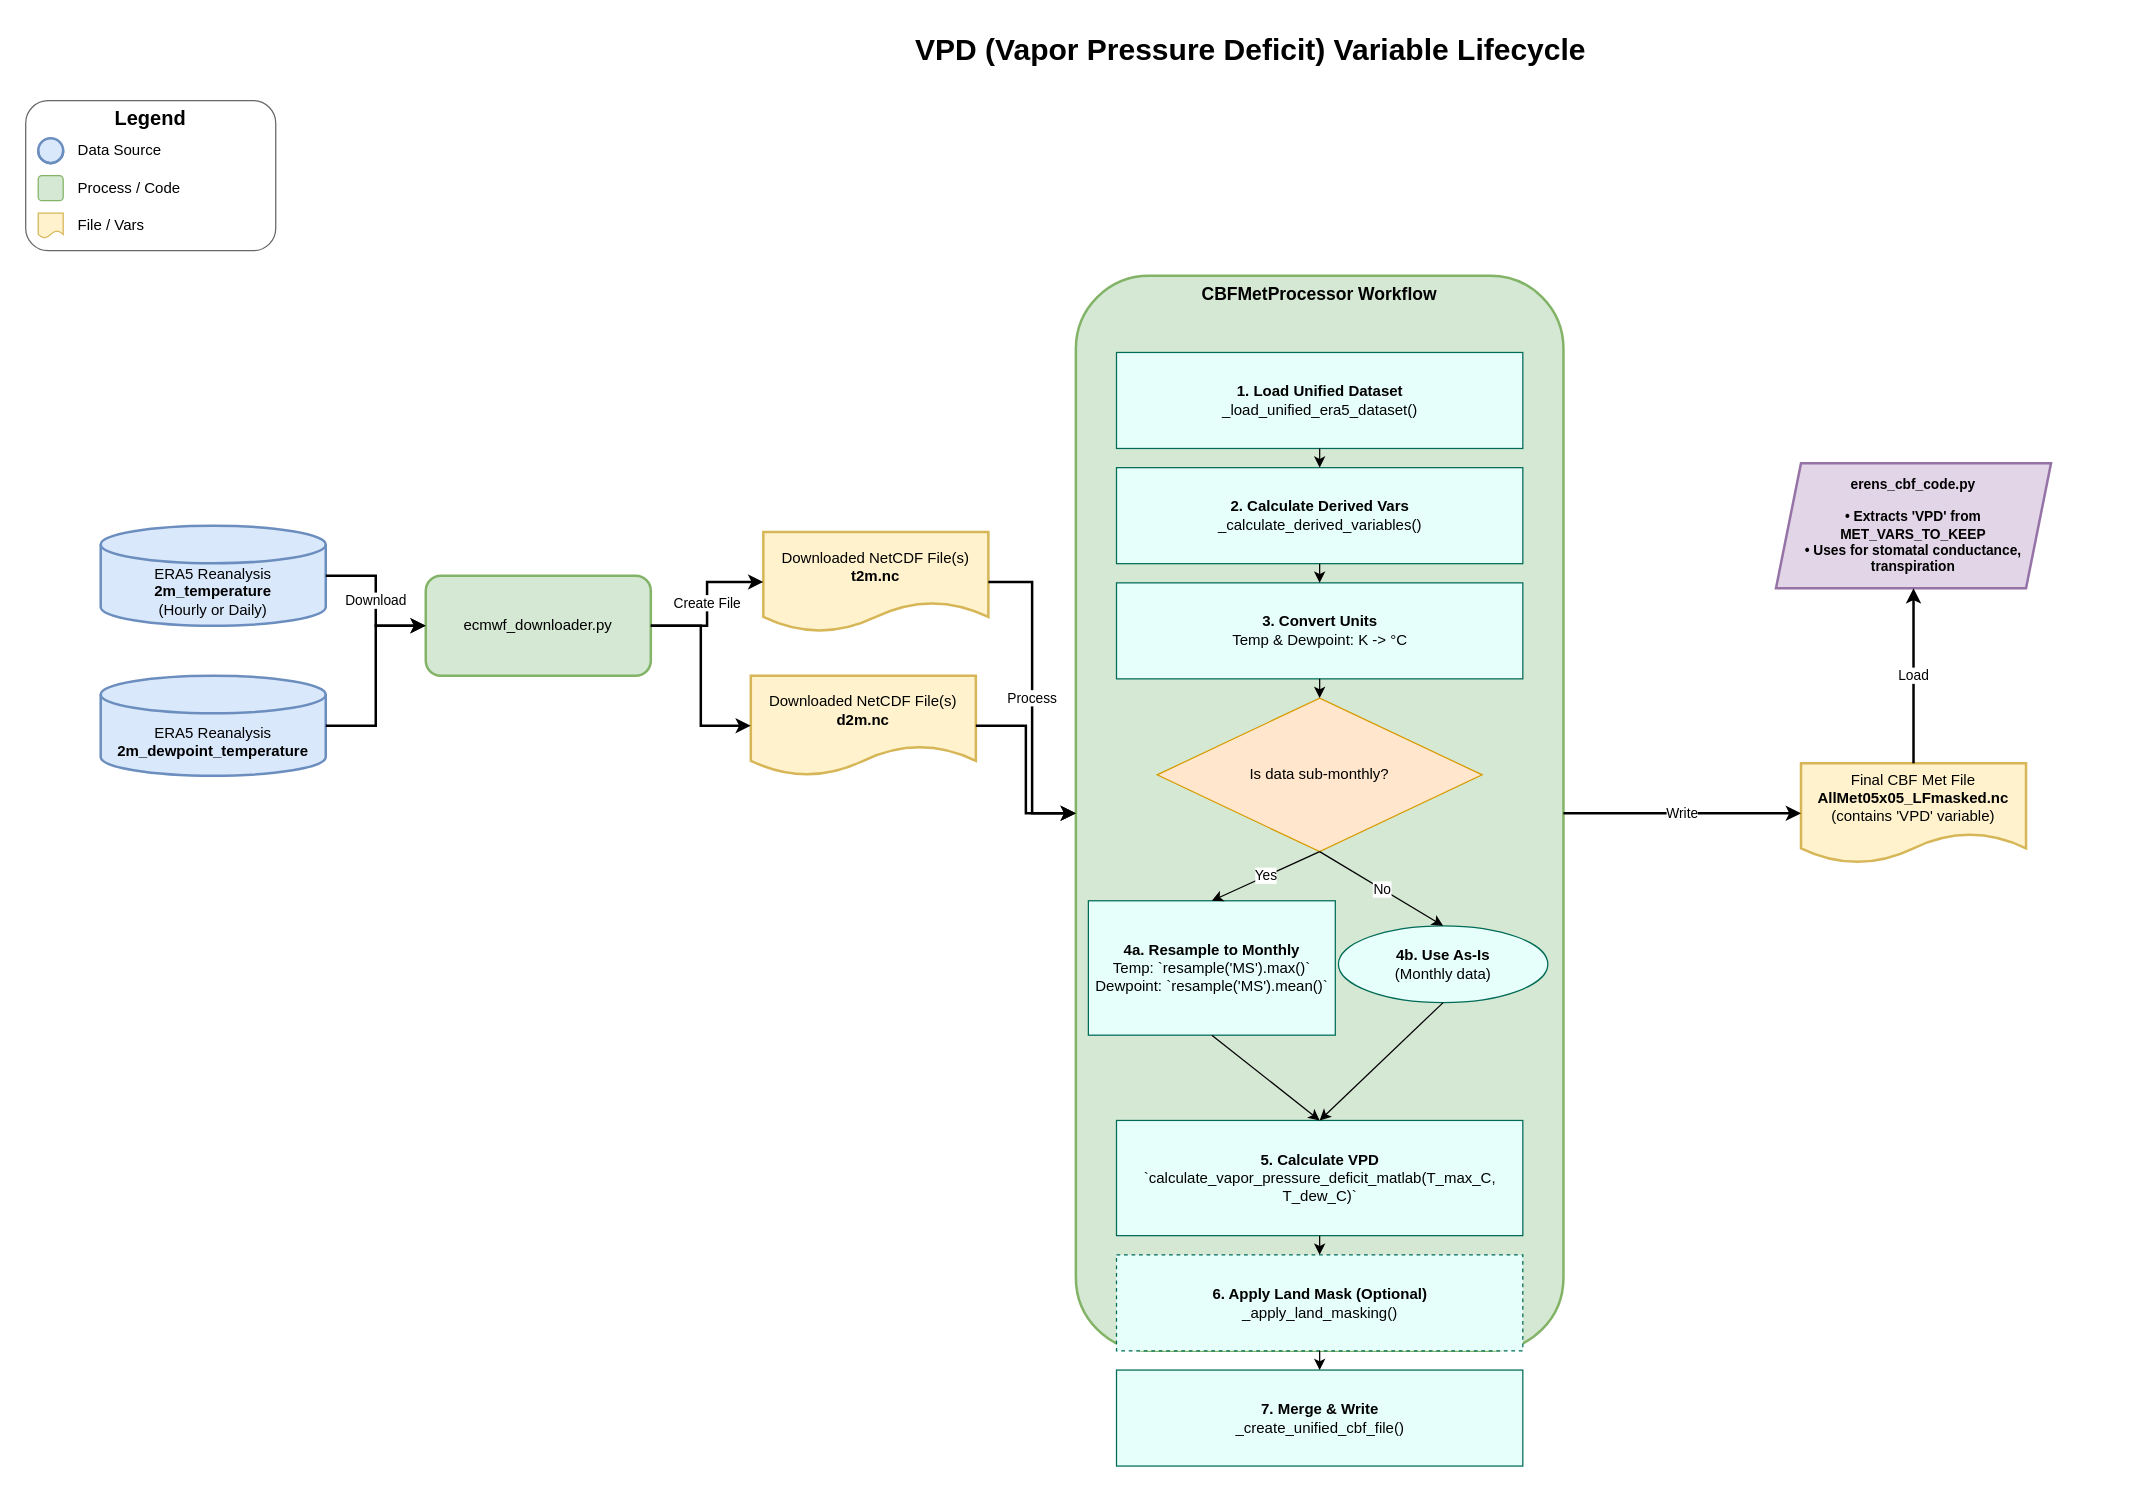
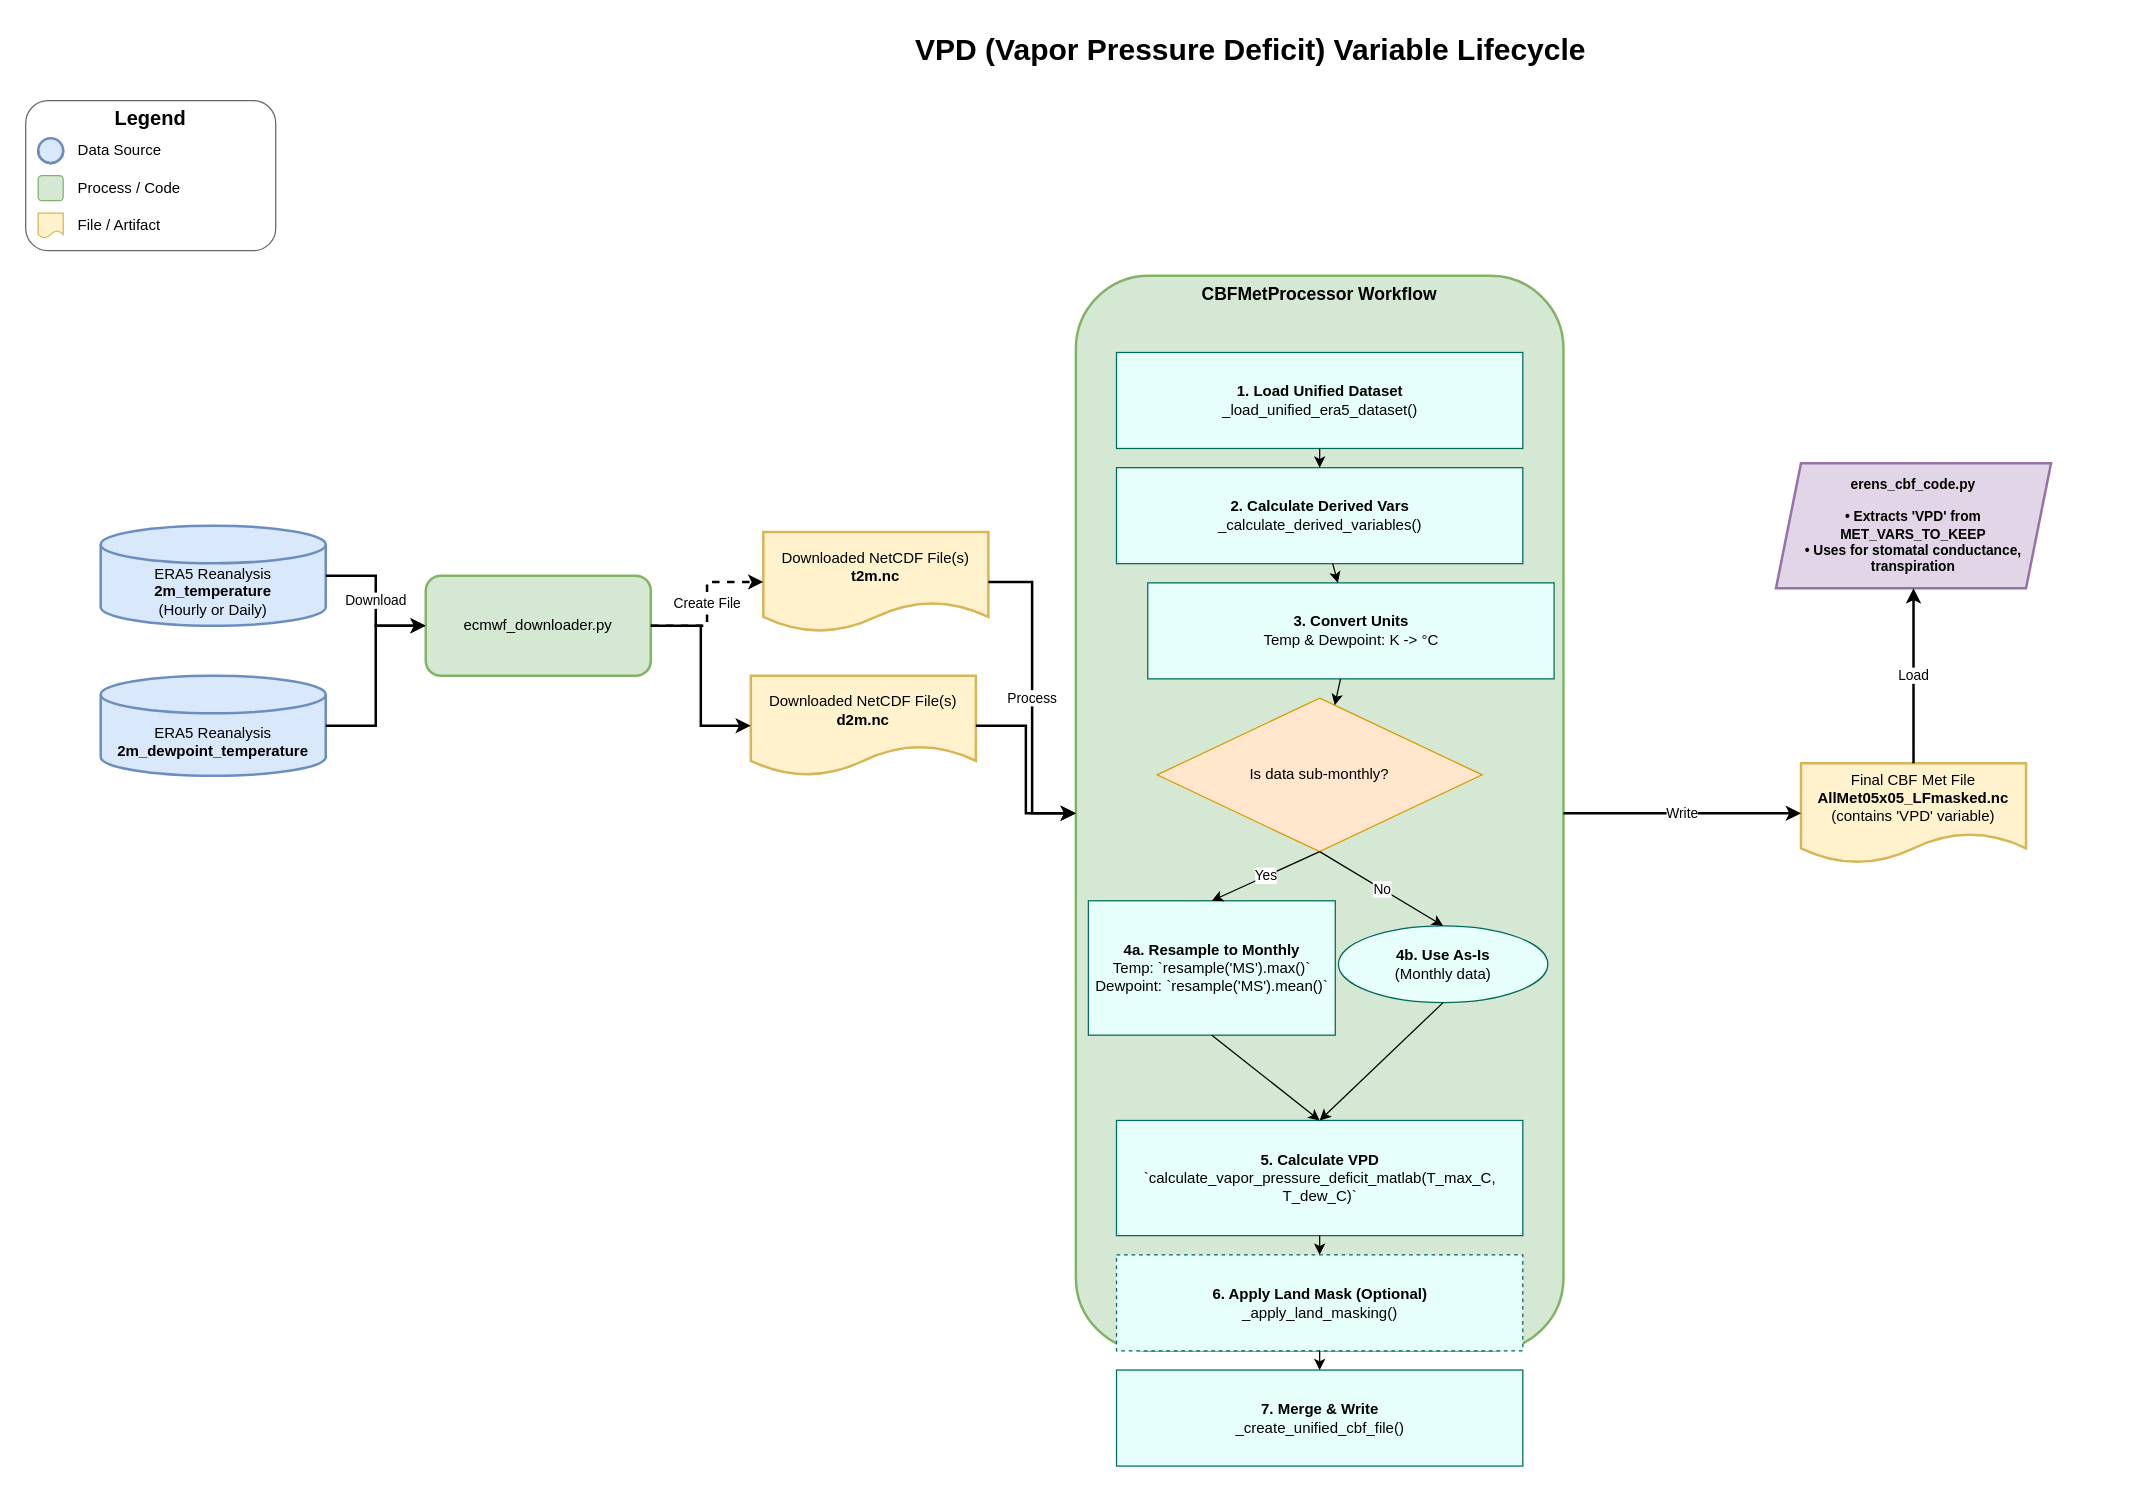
node "File / Vars": label "File / Vars" -> "File / Artifact"
edge "ecmwf_downloader.py" -> "Downloaded NetCDF File(s) t2m.nc": style solid -> dashed
node "3. Convert Units Temp & Dewpoint: K -> °C": moved (1319, 631) -> (1351, 631)
